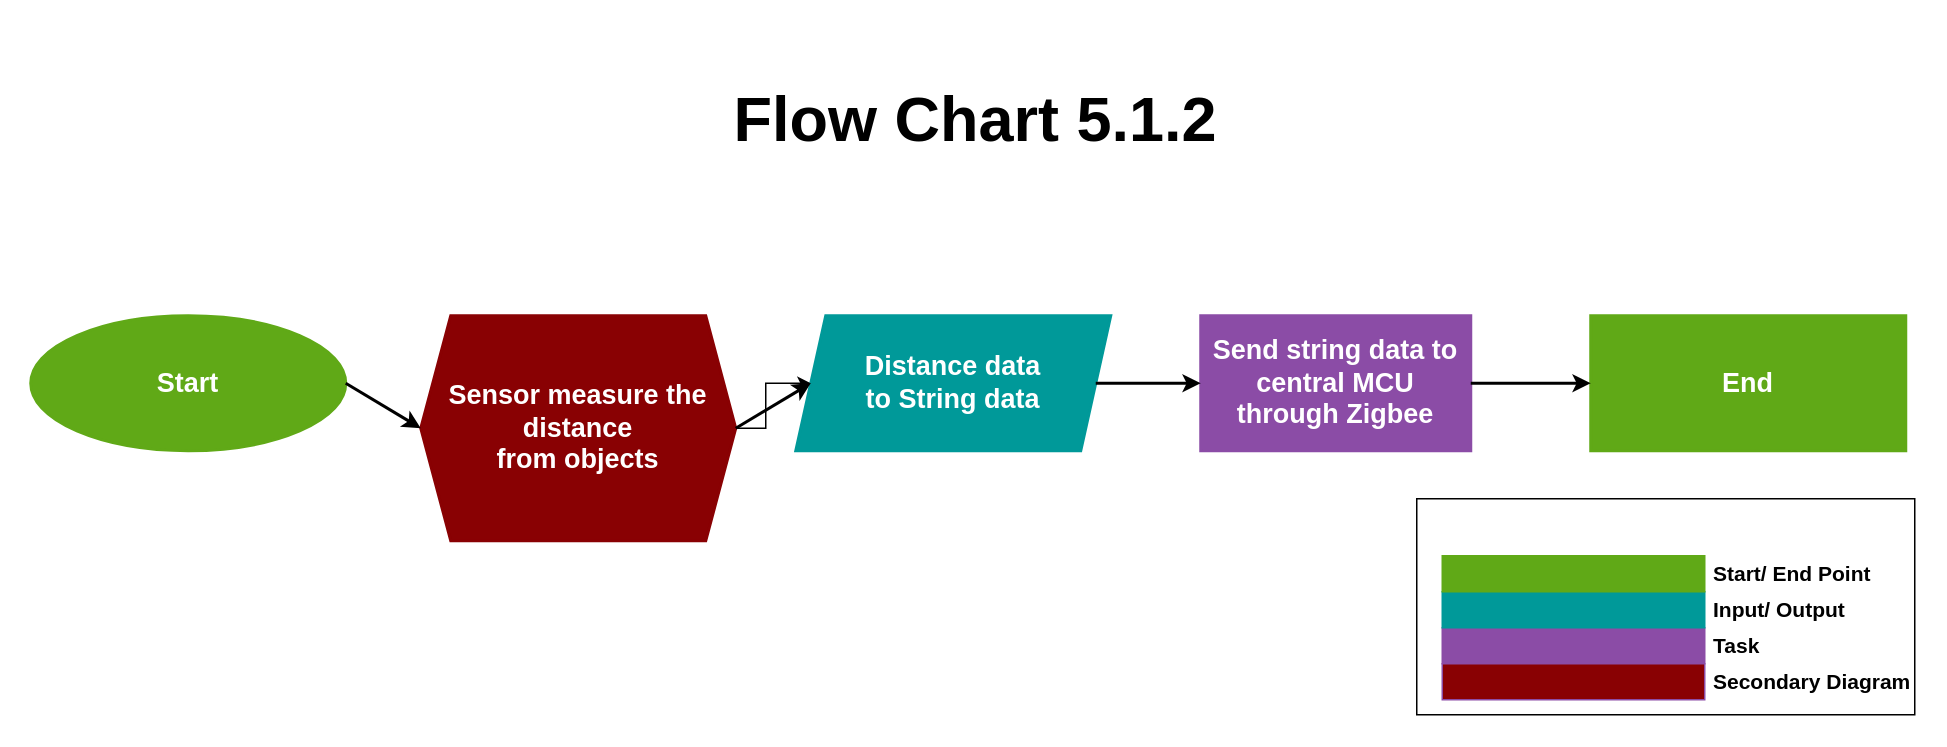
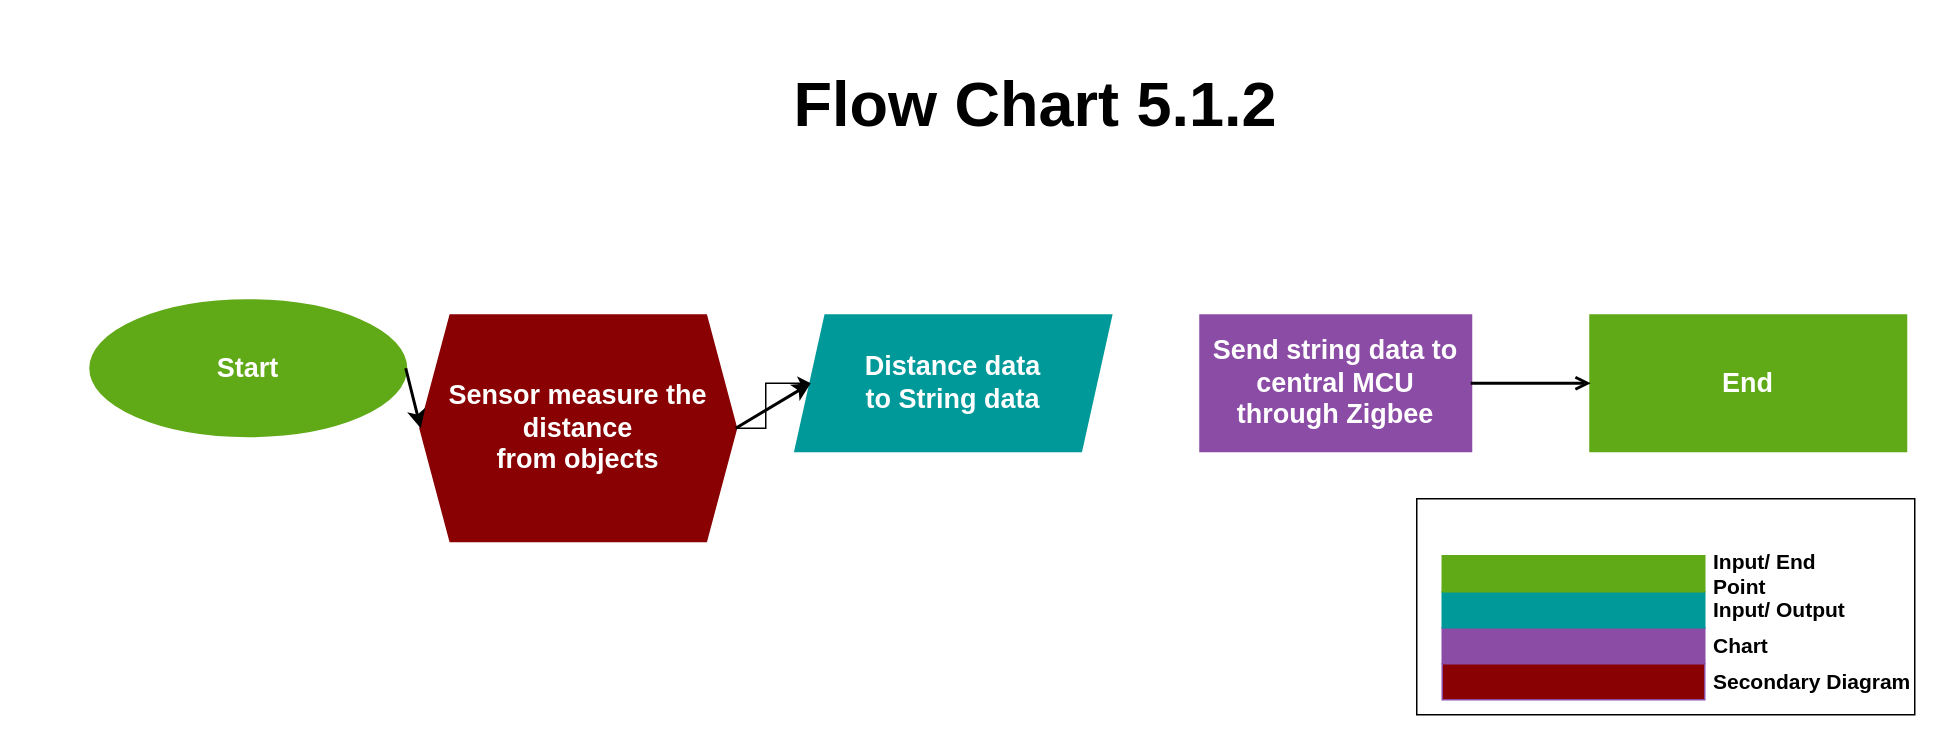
node "Flow Chart 5.1.2": moved (976, 121) -> (1036, 106)
node "Start": moved (188, 383) -> (248, 368)
edge "Distance data to String data" -> "Send string data to central MCU through Zigbee": removed
edge "Send string data to central MCU through Zigbee" -> "End": arrowhead classic -> open
node "Start/ End Point": label "Start/ End Point" -> "Input/ End Point"
node "Task": label "Task" -> "Chart"
